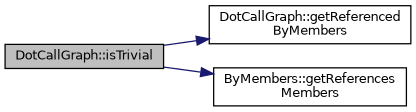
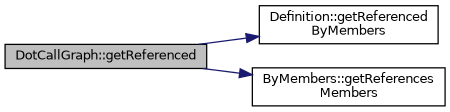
node "DotCallGraph::getReferenced ByMembers": label "DotCallGraph::getReferenced ByMembers" -> "Definition::getReferenced ByMembers"
node "DotCallGraph::isTrivial": label "DotCallGraph::isTrivial" -> "DotCallGraph::getReferenced"
